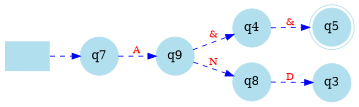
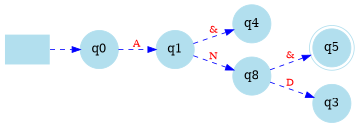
edge "q4" -> "q5": now "q8" -> "q5"
node "q7": label "q7" -> "q0"
node "q9": label "q9" -> "q1"
